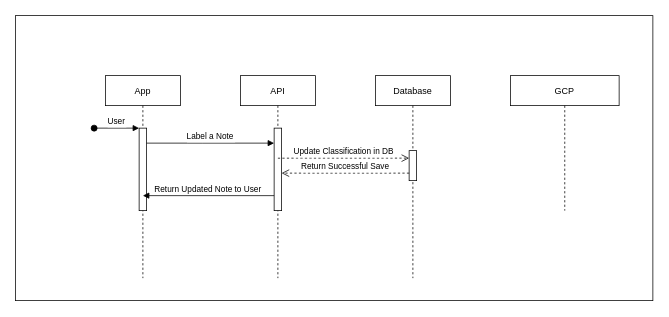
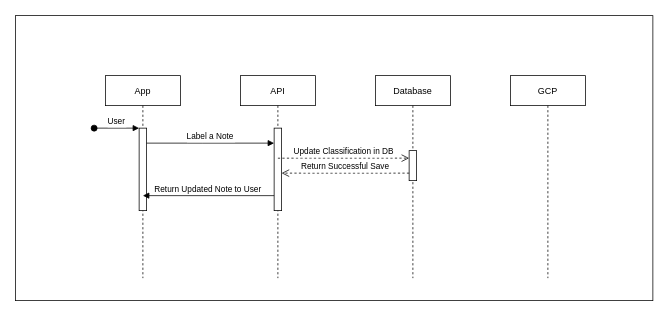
node "GCP": size 109x135 -> 75x203
